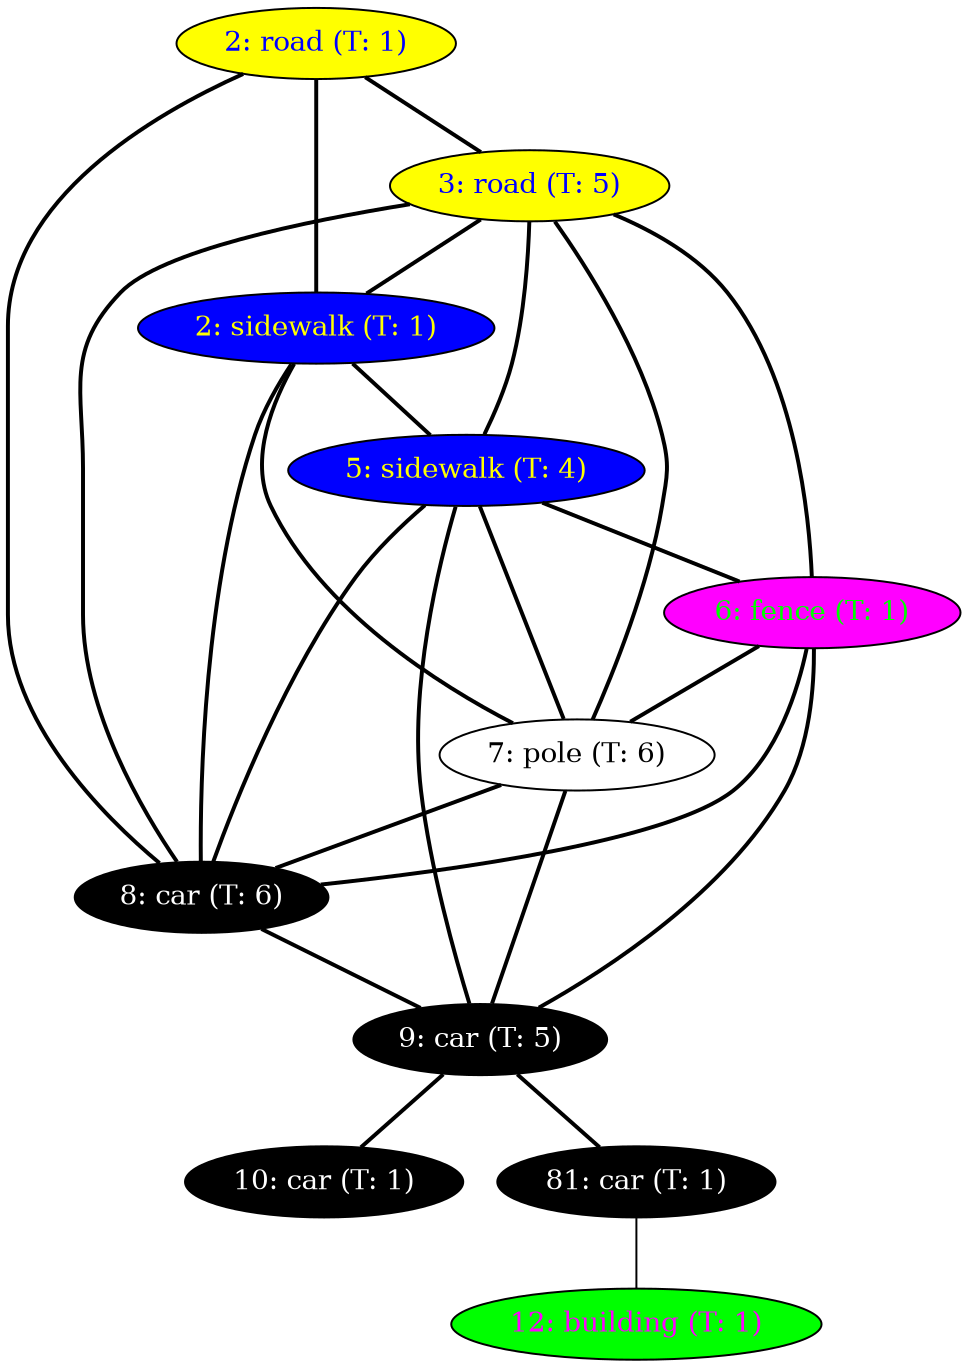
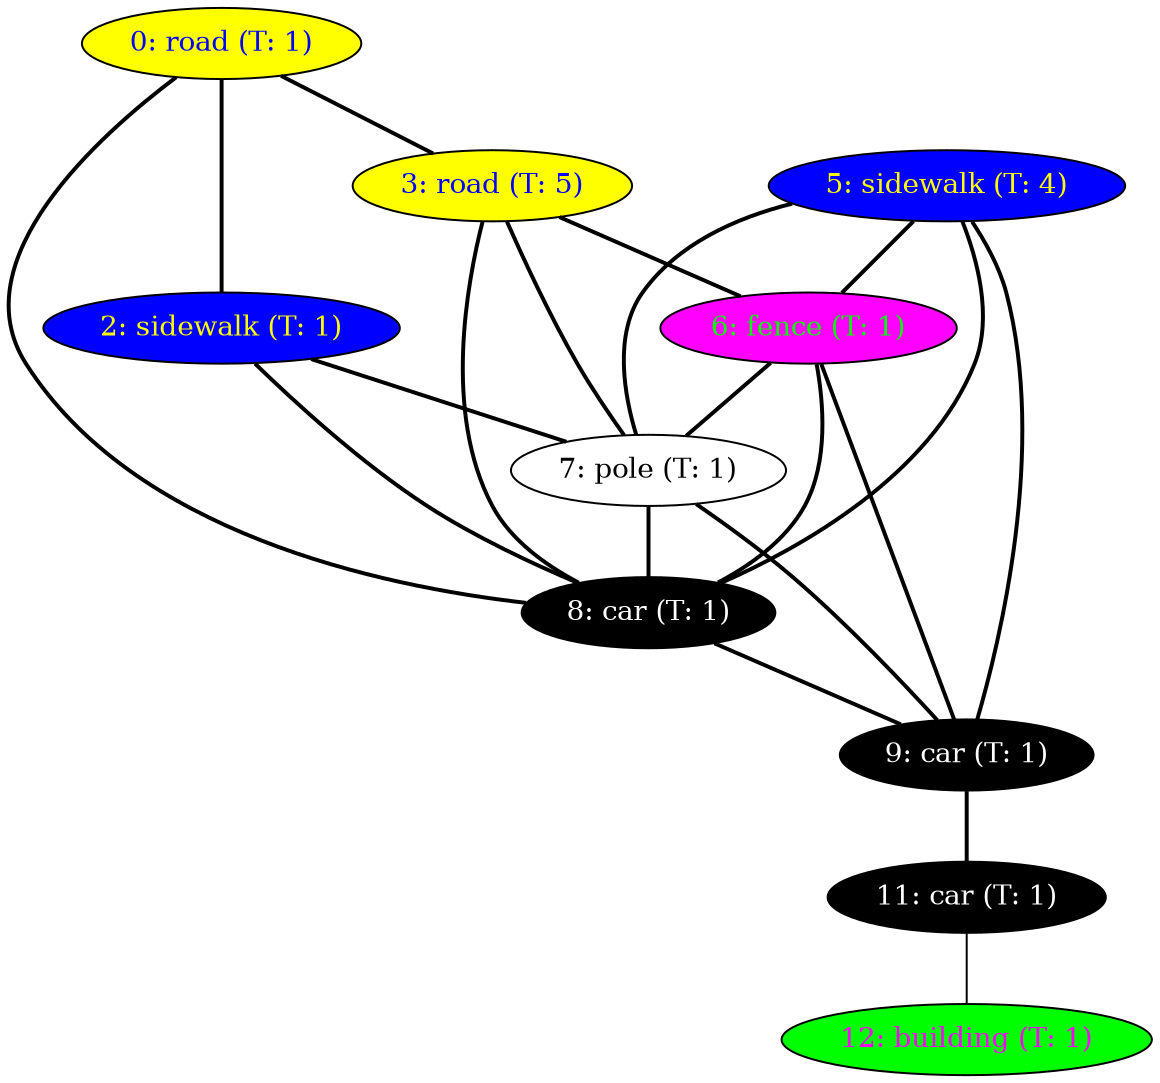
node "2: road (T: 1)": label "2: road (T: 1)" -> "0: road (T: 1)"
edge "3: road (T: 5)" -- "2: sidewalk (T: 1)": removed
edge "3: road (T: 5)" -- "5: sidewalk (T: 4)": removed
edge "2: sidewalk (T: 1)" -- "5: sidewalk (T: 4)": removed
node "7: pole (T: 6)": label "7: pole (T: 6)" -> "7: pole (T: 1)"
node "8: car (T: 6)": label "8: car (T: 6)" -> "8: car (T: 1)"
node "9: car (T: 5)": label "9: car (T: 5)" -> "9: car (T: 1)"
node "10: car (T: 1)": removed
node "81: car (T: 1)": label "81: car (T: 1)" -> "11: car (T: 1)"
